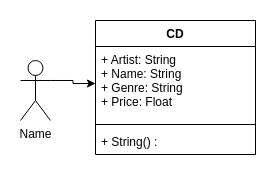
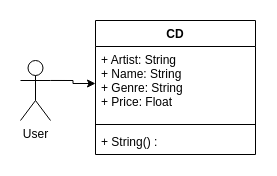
node "Name": label "Name" -> "User"
